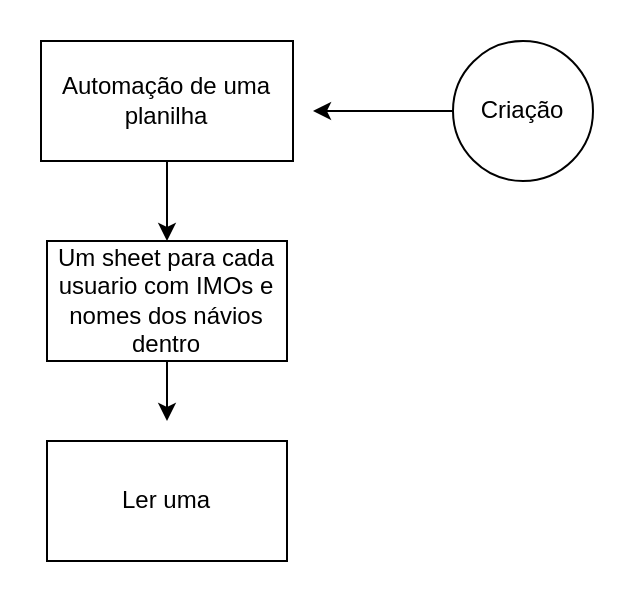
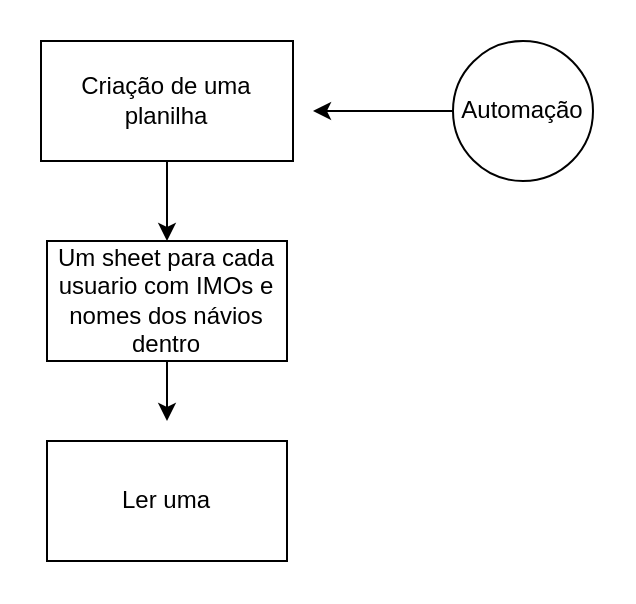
node "Automação de uma planilha": label "Automação de uma planilha" -> "Criação de uma planilha"
node "Criação": label "Criação" -> "Automação"
